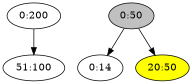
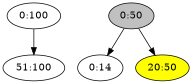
node "0:200": label "0:200" -> "0:100"
